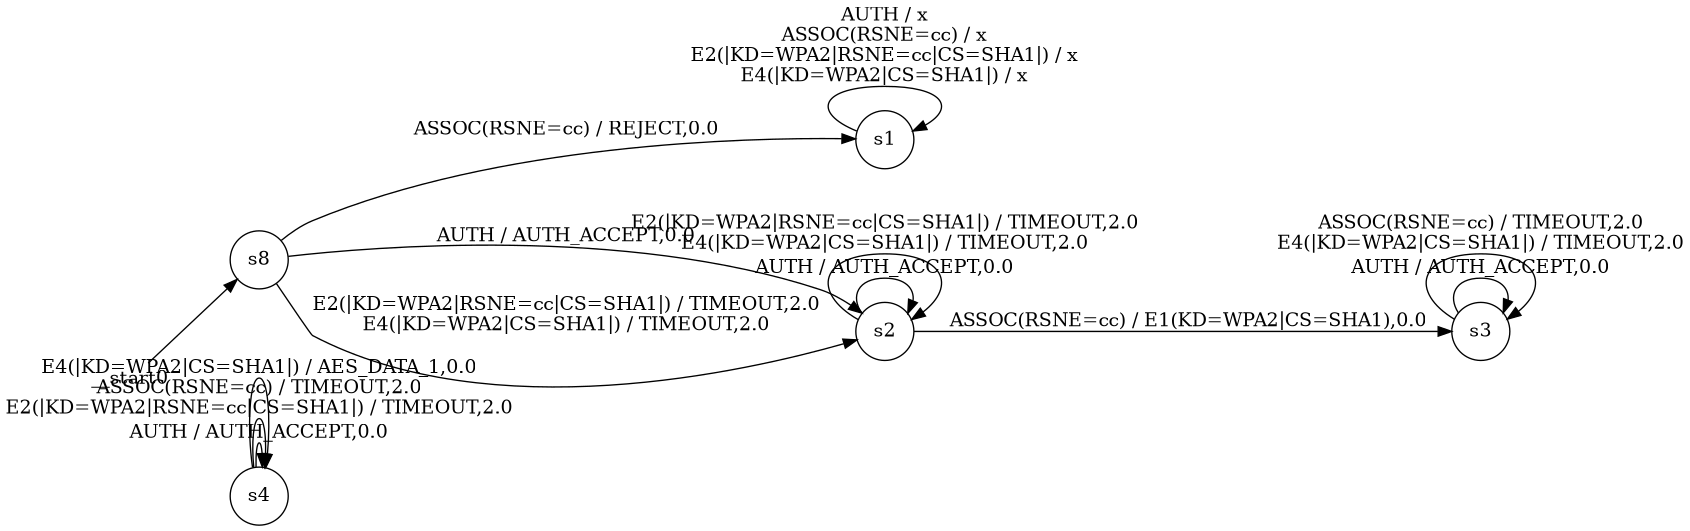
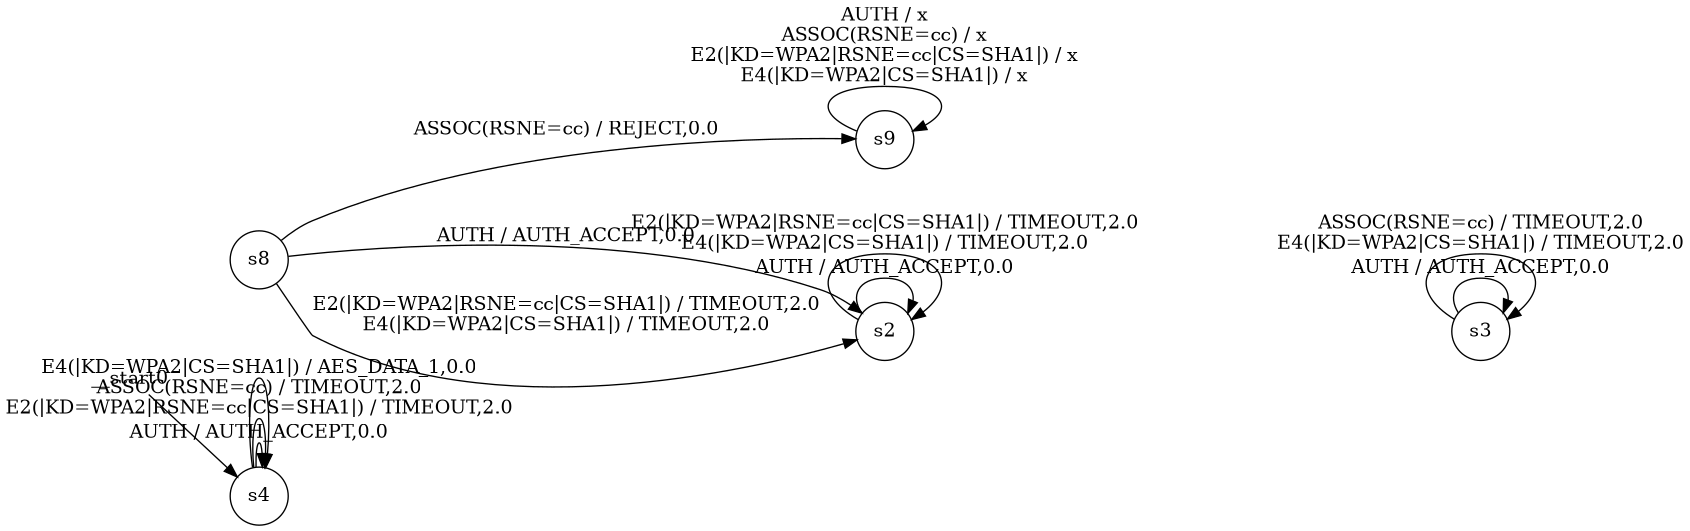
node "s1": label "s1" -> "s9"
edge "__start0" -> "s8": now "__start0" -> "s4"
edge "s2" -> "s3": removed, label "ASSOC(RSNE=cc) / E1(KD=WPA2|CS=SHA1),0.0"
